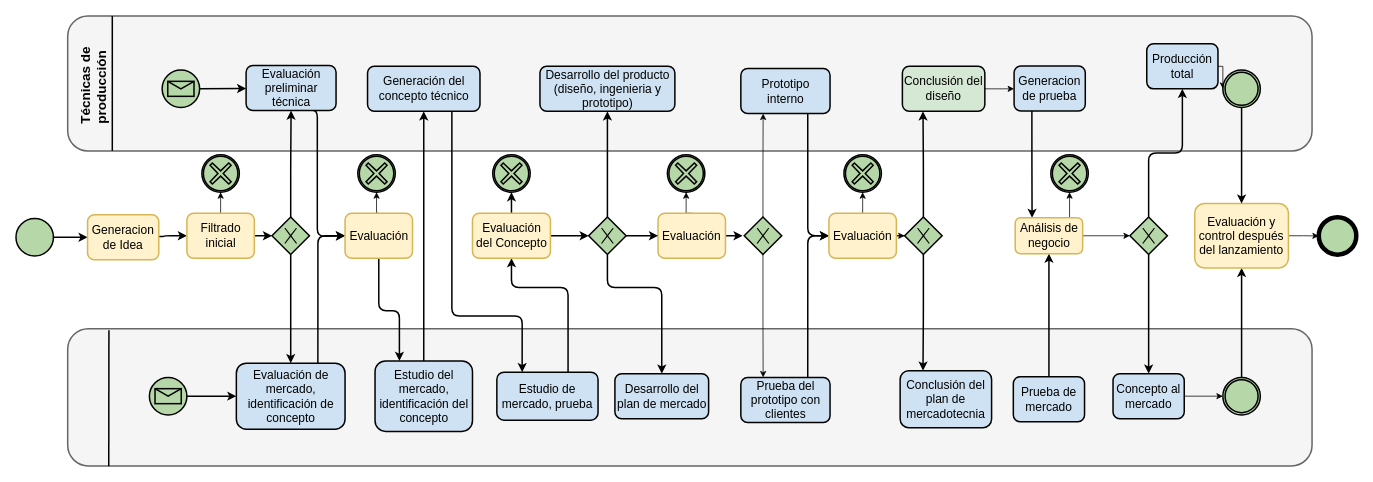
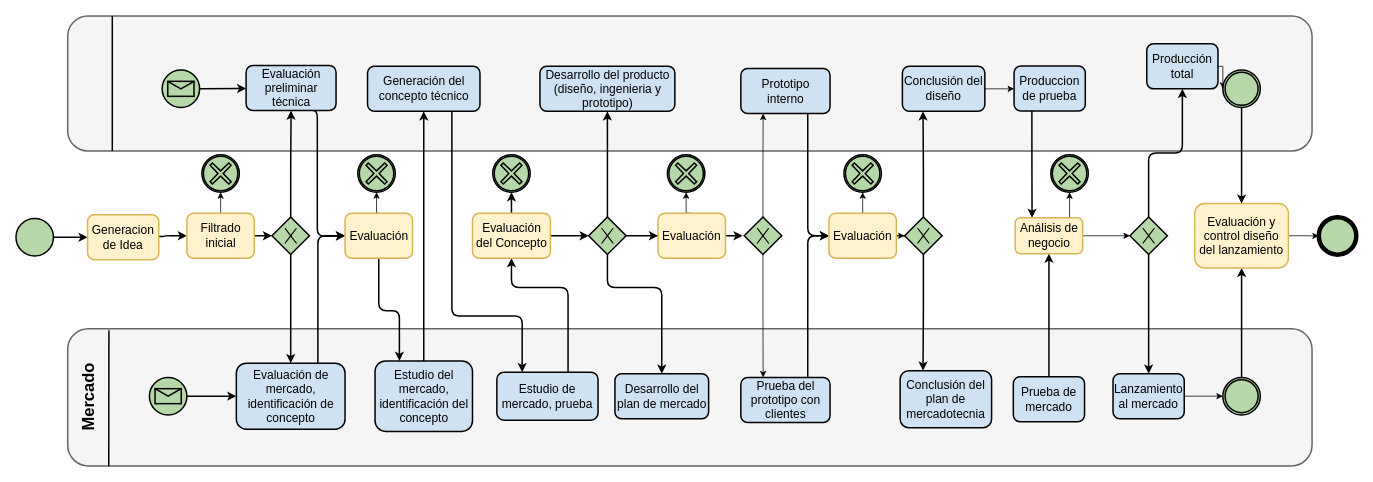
node "Técnicas de producción": removed
node "Conclusión del diseño": fillcolor #d5e8d4 -> #cfe2f3
node "Generacion de prueba": label "Generacion de prueba" -> "Produccion de prueba"
node "Evaluación y control después del lanzamiento": label "Evaluación y control después del lanzamiento" -> "Evaluación y control diseño del lanzamiento"
node "Concepto al mercado": label "Concepto al mercado" -> "Lanzamiento al mercado"
node "Mercado": added
